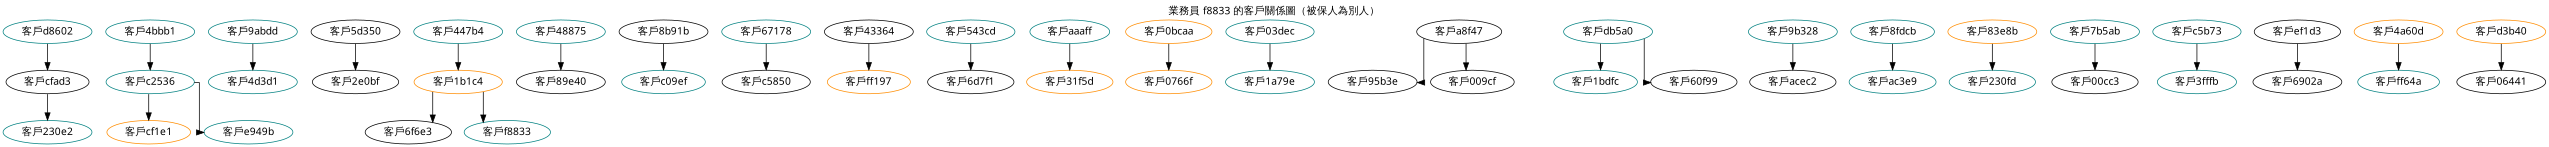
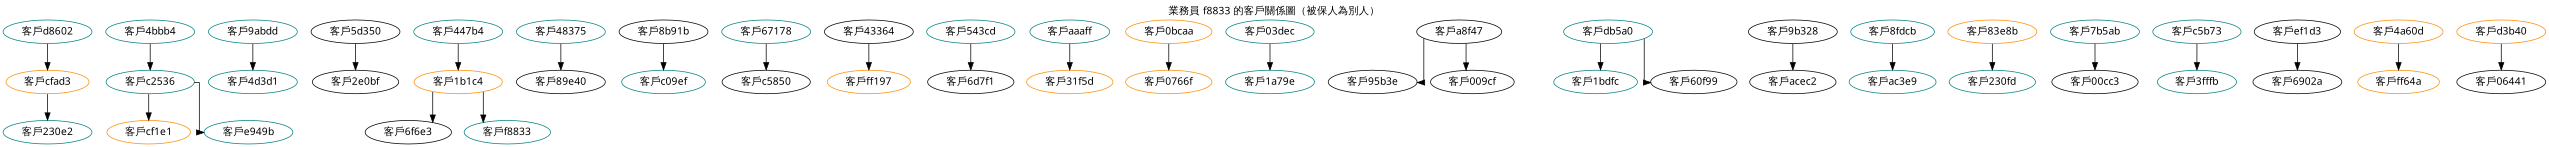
node "客戶4bbb1": label "客戶4bbb1" -> "客戶4bbb4"
node "客戶48875": label "客戶48875" -> "客戶48375"
node "客戶9b328": color teal -> black
node "客戶cfad3": color black -> darkorange
node "客戶ff64a": color teal -> darkorange
